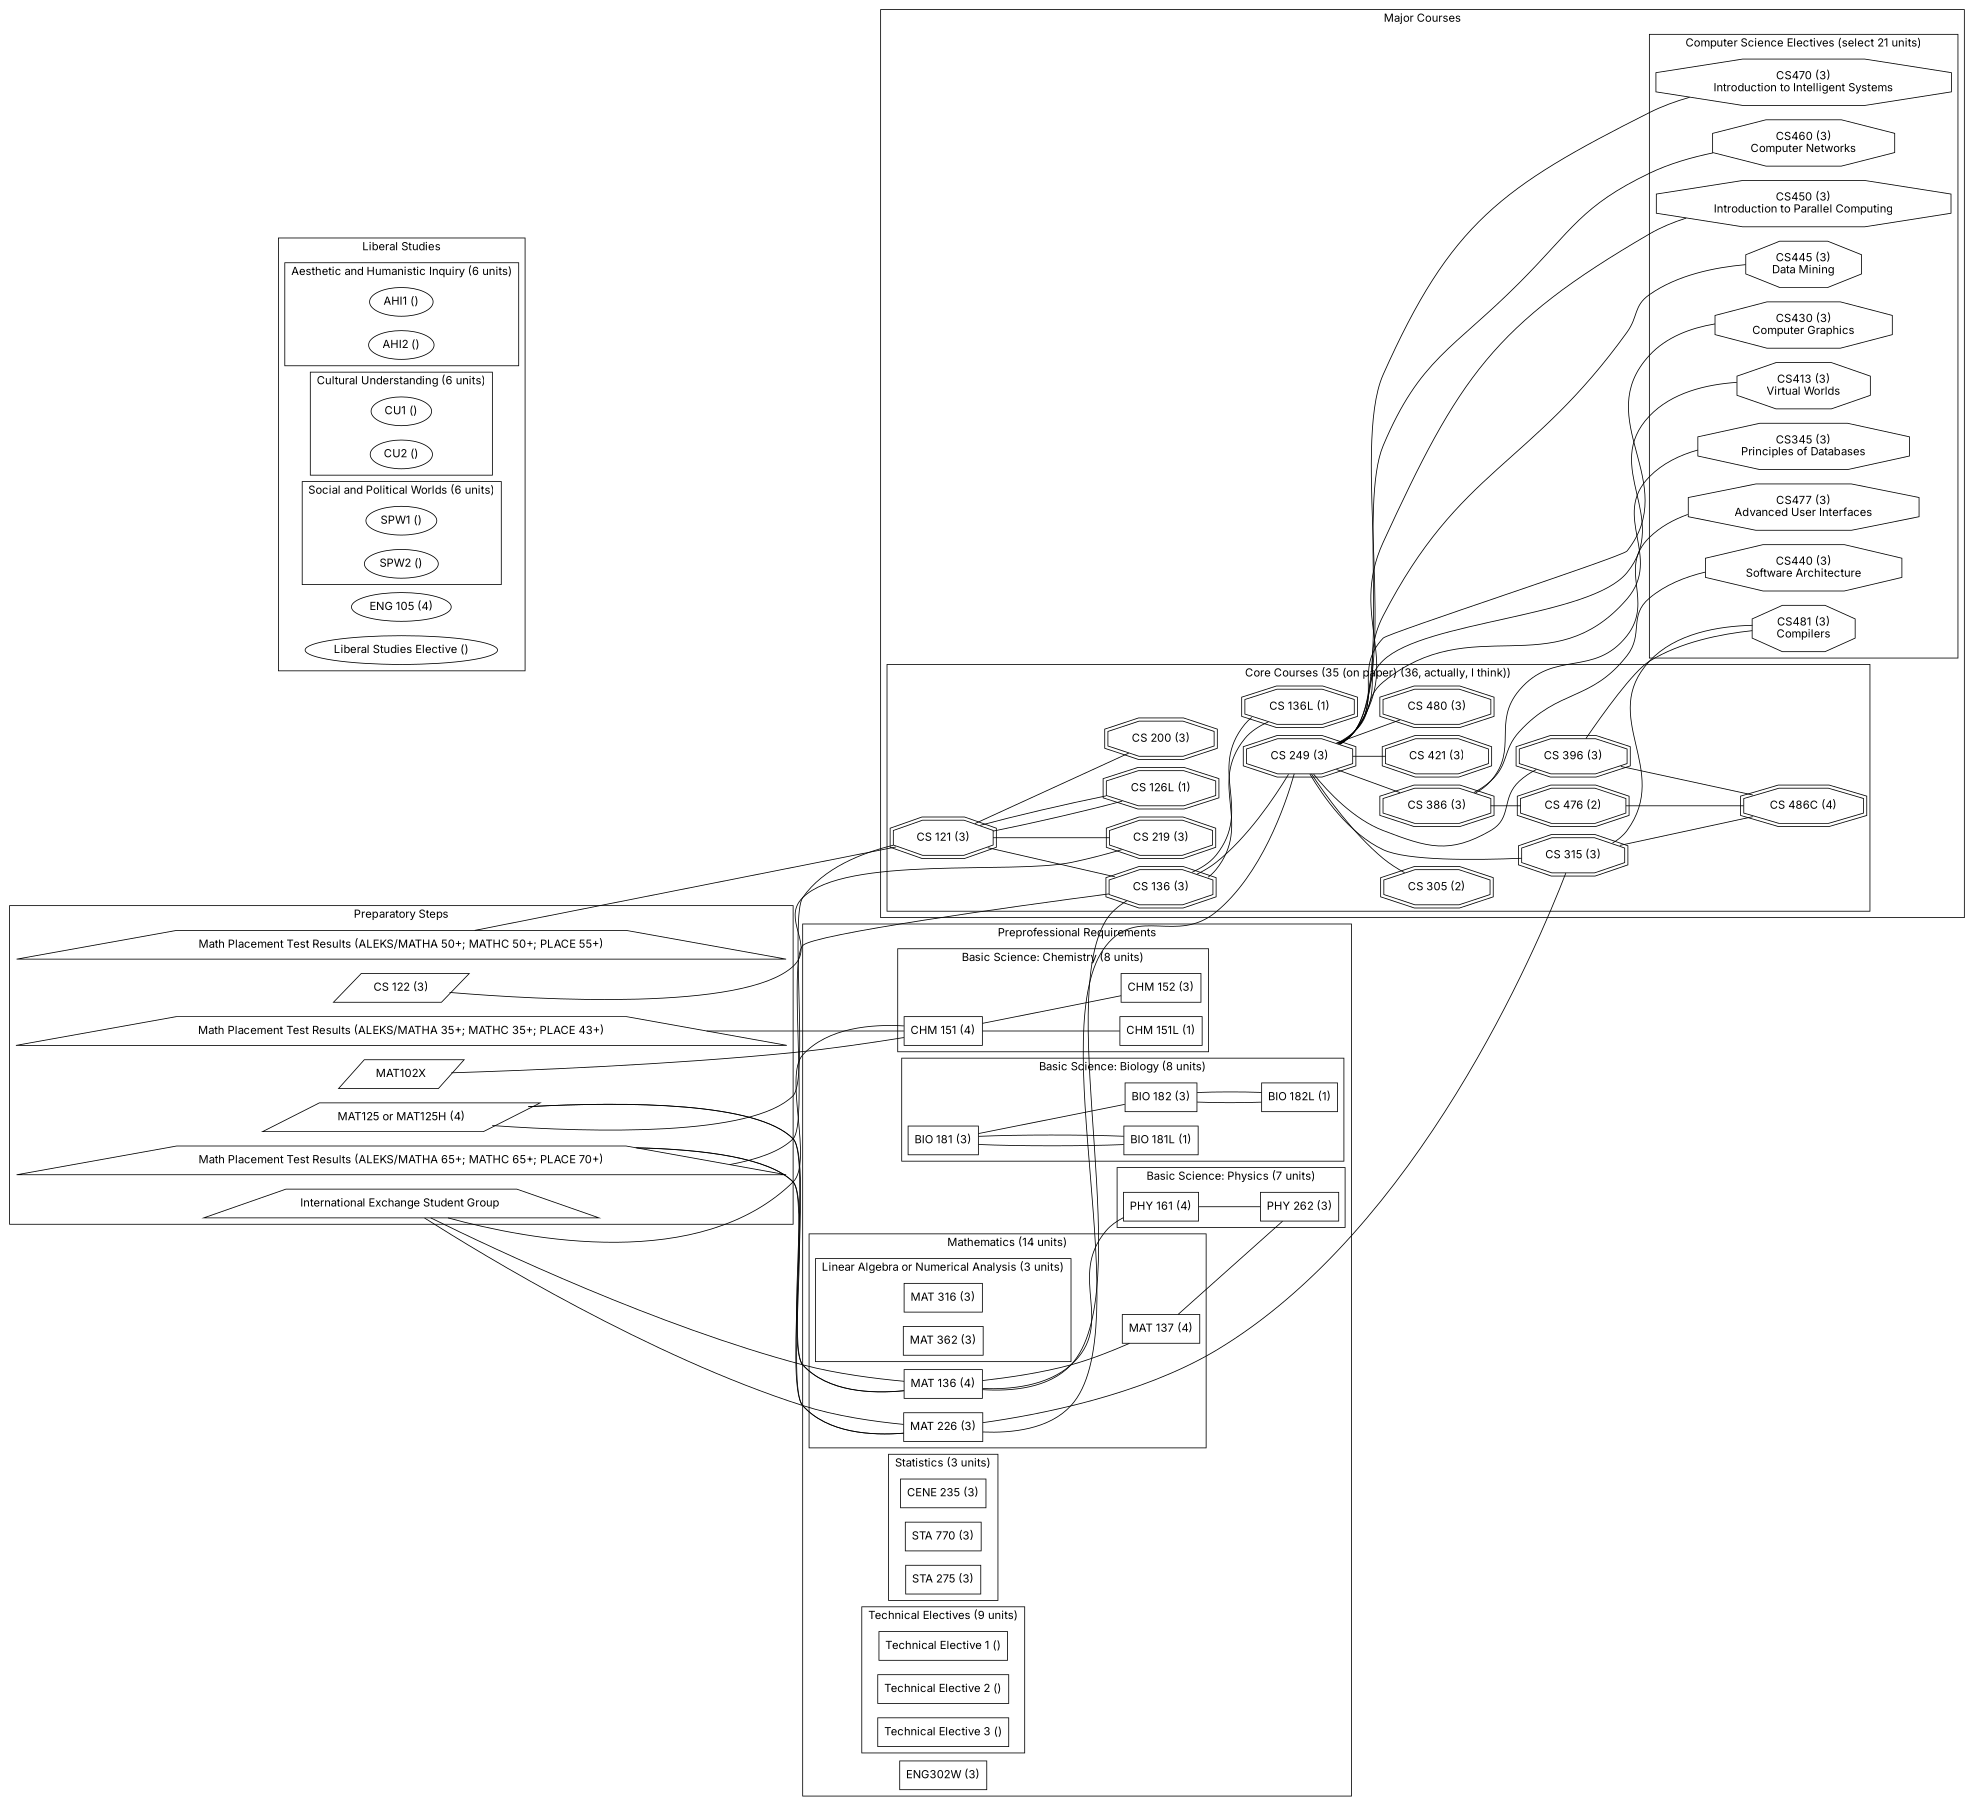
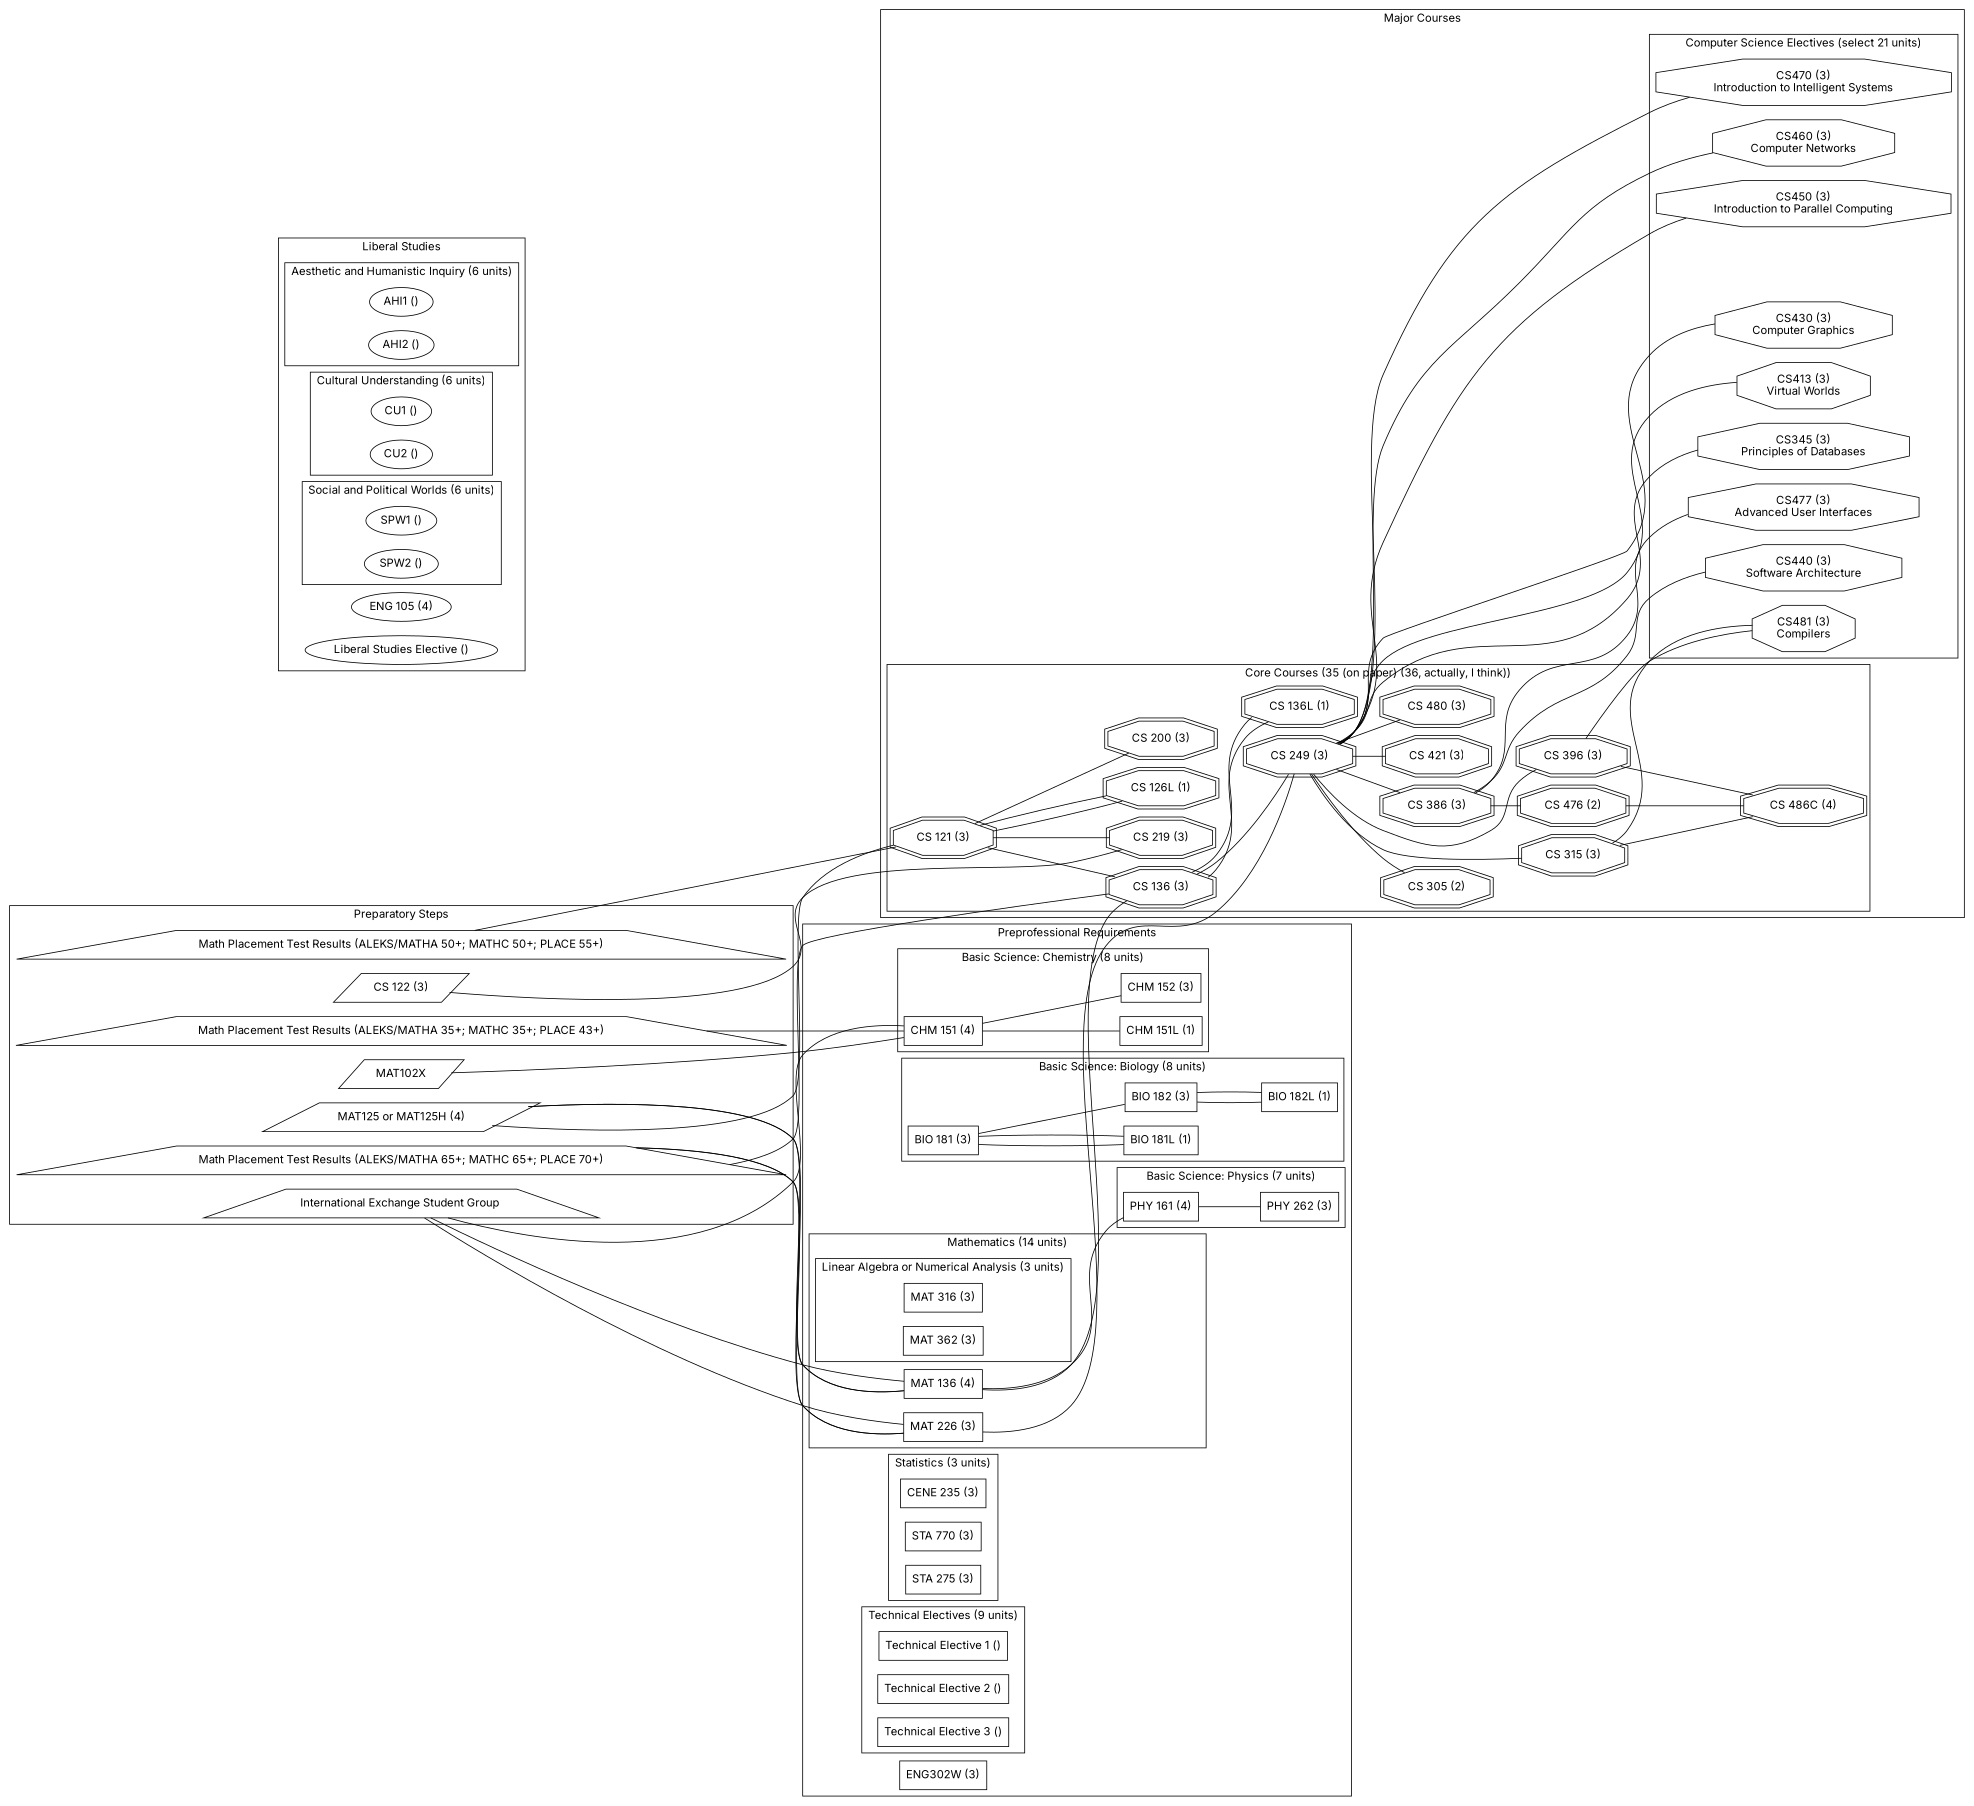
node "CS445 (3) Data Mining": removed
edge "CS 315 (3)" -- "MAT 226 (3)": removed
node "MAT 137 (4)": removed
